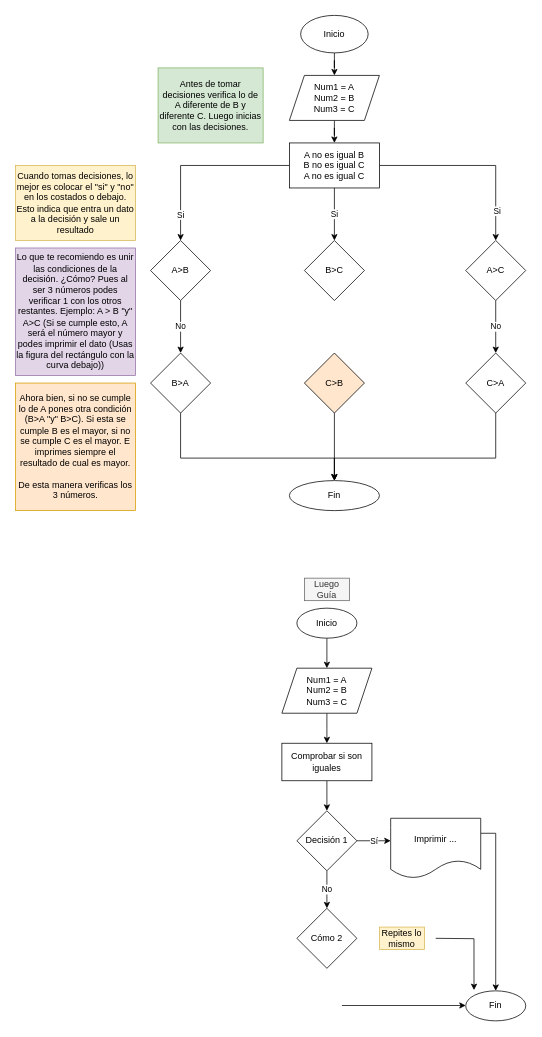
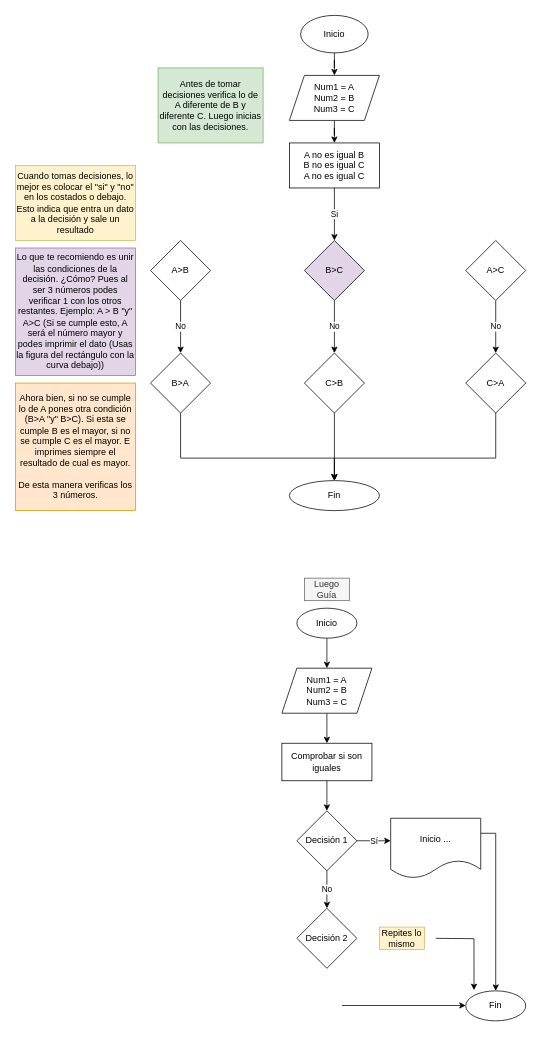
edge "A no es igual B B no es igual C A no es igual C" -> "A>B": removed, label "Si"
edge "A no es igual B B no es igual C A no es igual C" -> "A>C": removed, label "Si"
node "B>C": fillcolor #ffffff -> #e1d5e7
edge "B>C" -> "C>B": added, label "No"
node "C>B": fillcolor #ffe6cc -> #ffffff
node "Imprimir ...": label "Imprimir ..." -> "Inicio ..."
node "Cómo 2": label "Cómo 2" -> "Decisión 2"
